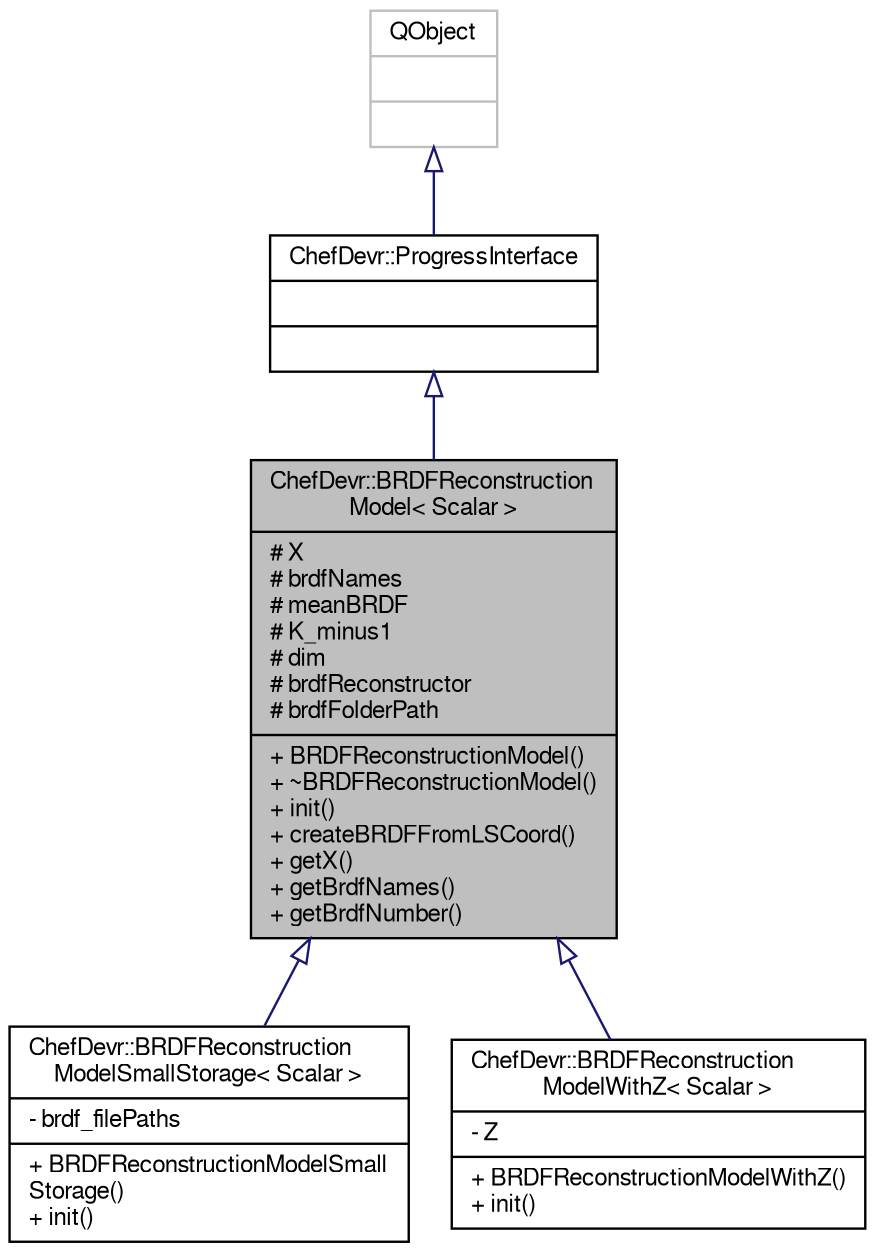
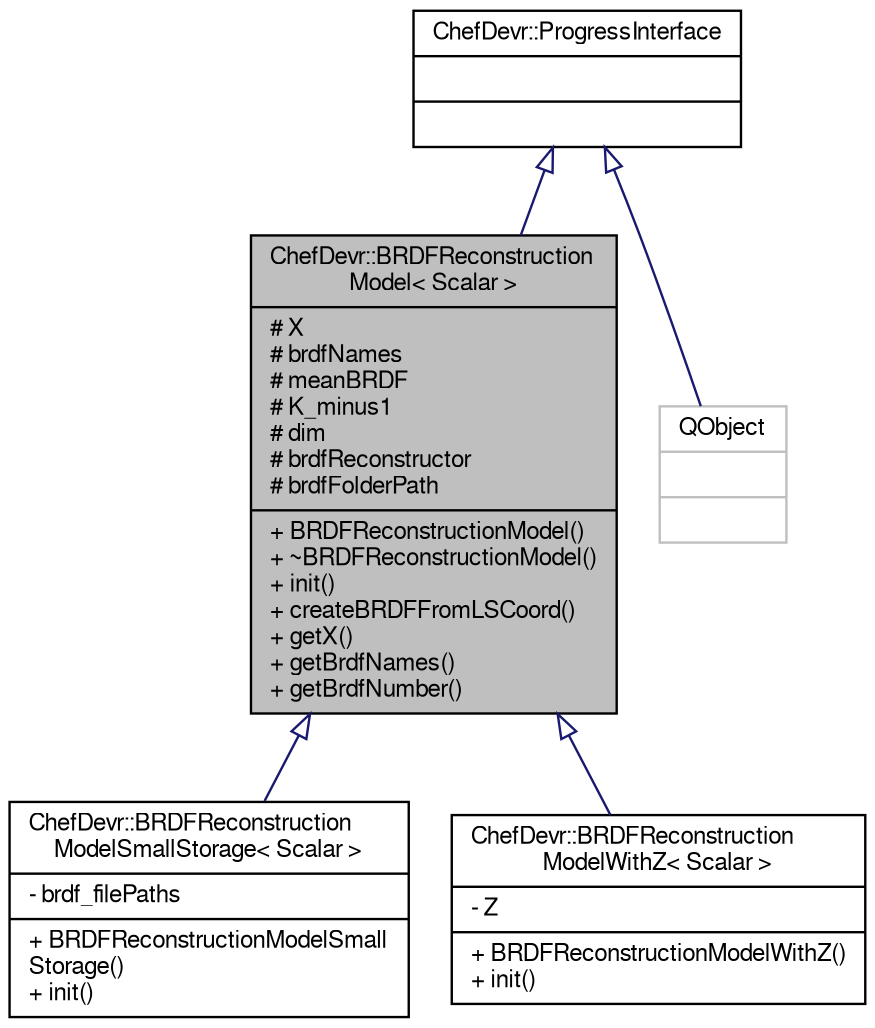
edge "ChefDevr::ProgressInterface" -> "QObject": reversed
